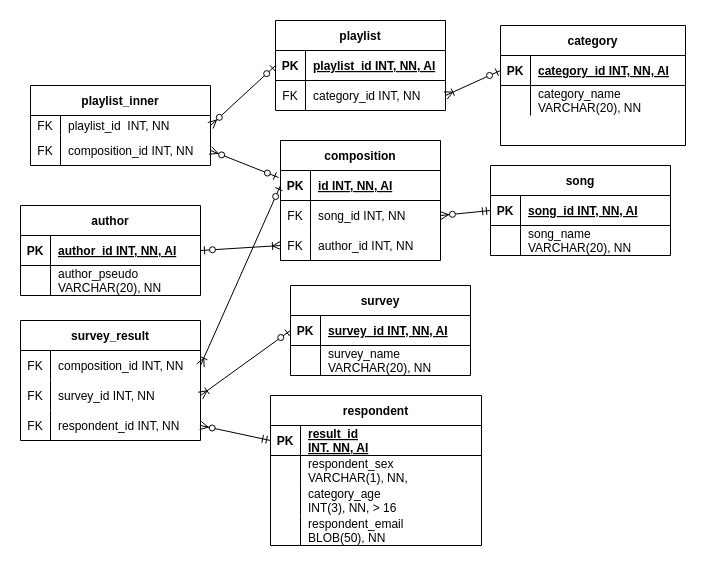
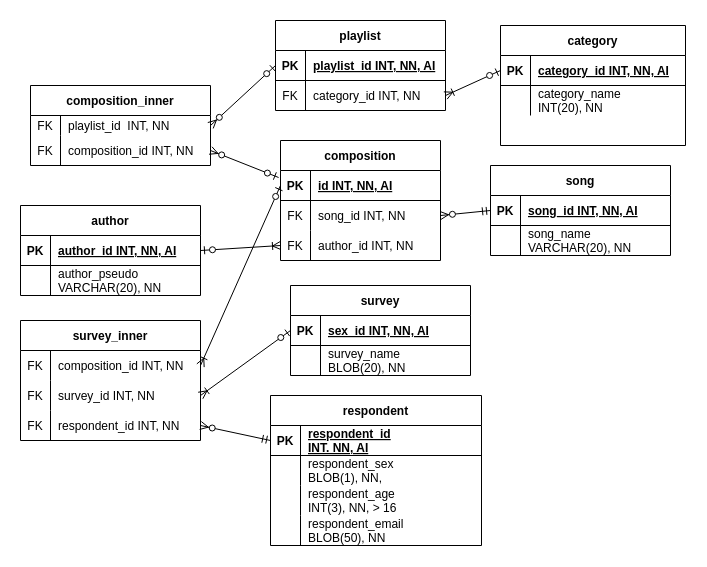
node "category_name VARCHAR(20), NN": label "category_name VARCHAR(20), NN" -> "category_name INT(20), NN"
node "playlist_inner": label "playlist_inner" -> "composition_inner"
node "survey_id INT, NN, AI": label "survey_id INT, NN, AI" -> "sex_id INT, NN, AI"
node "survey_result": label "survey_result" -> "survey_inner"
node "survey_name VARCHAR(20), NN": label "survey_name VARCHAR(20), NN" -> "survey_name BLOB(20), NN"
node "result_id INT. NN, AI": label "result_id INT. NN, AI" -> "respondent_id INT. NN, AI"
node "respondent_sex VARCHAR(1), NN, = 'M' or 'F'": label "respondent_sex VARCHAR(1), NN, = 'M' or 'F'" -> "respondent_sex BLOB(1), NN, = 'M' or 'F'"
node "category_age INT(3), NN, > 16": label "category_age INT(3), NN, > 16" -> "respondent_age INT(3), NN, > 16"
